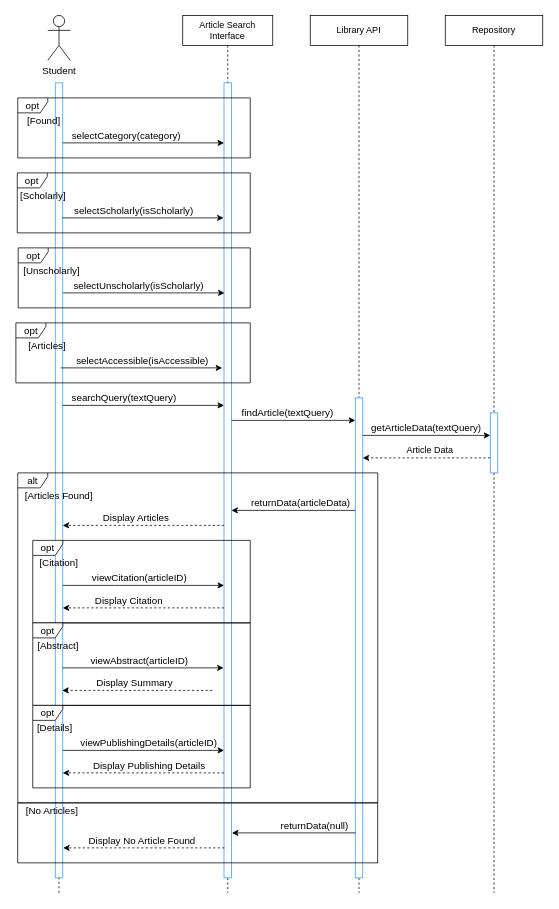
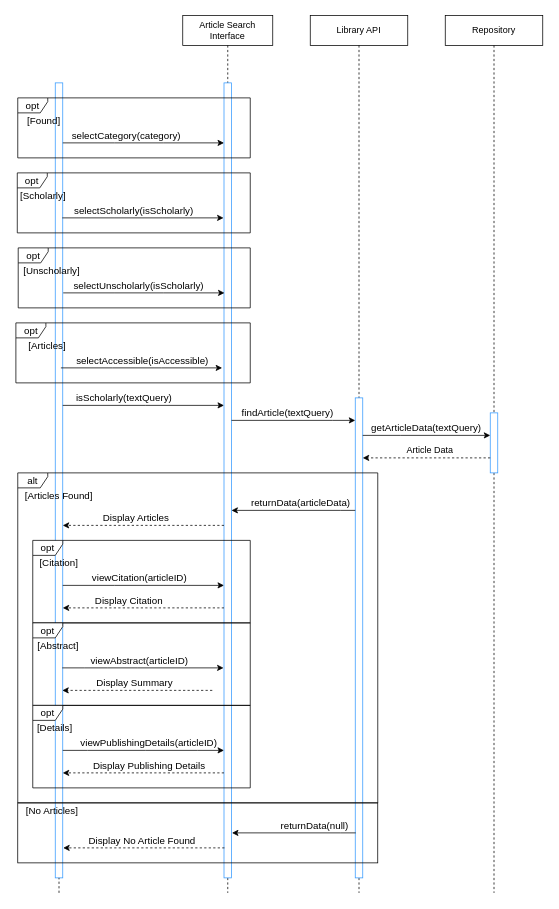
node "Student": removed
node "searchQuery(textQuery)": label "searchQuery(textQuery)" -> "isScholarly(textQuery)"
